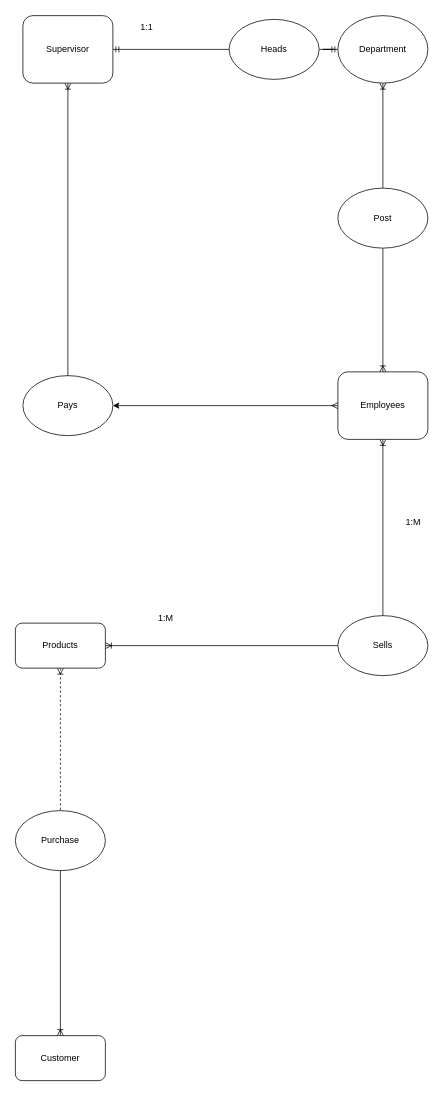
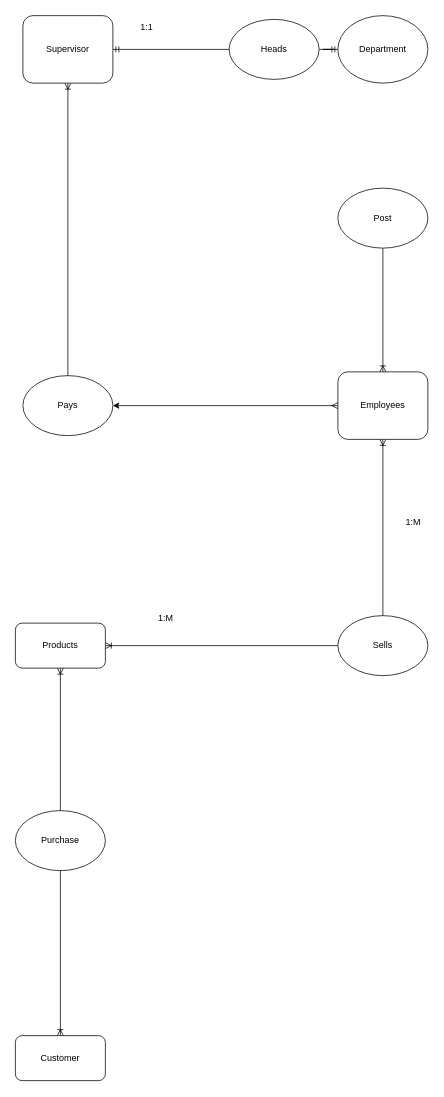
edge "Post" -> "Department": removed
edge "Purchase" -> "Products": style dashed -> solid
